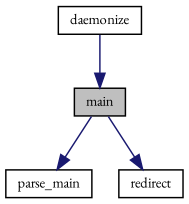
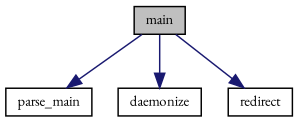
edge "daemonize" -> "main": reversed
